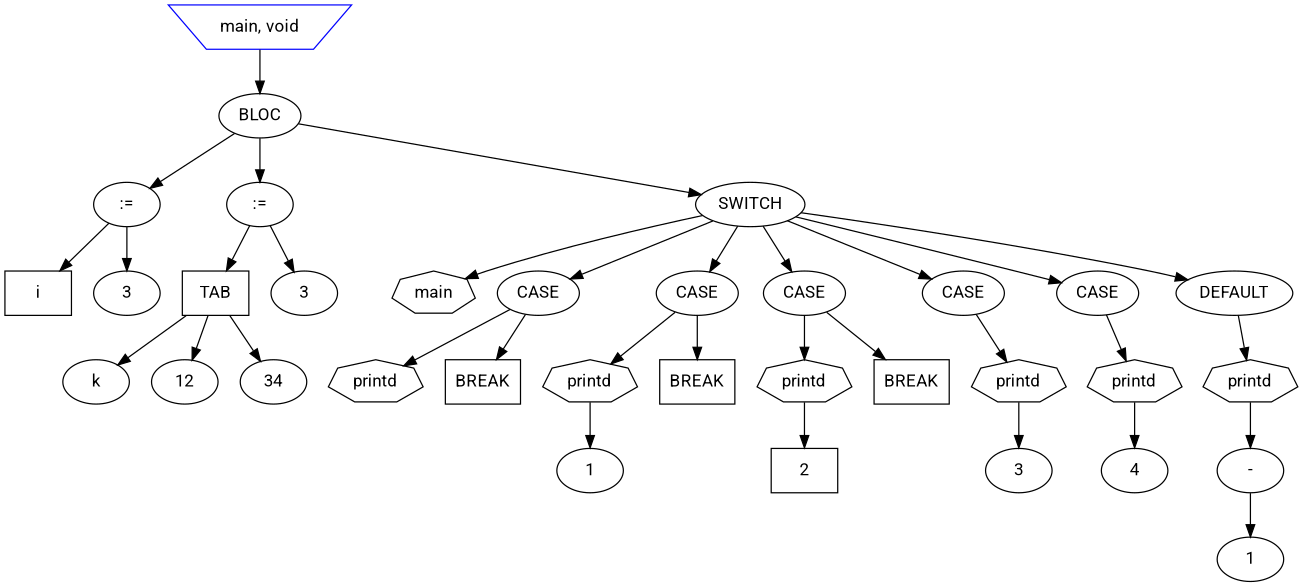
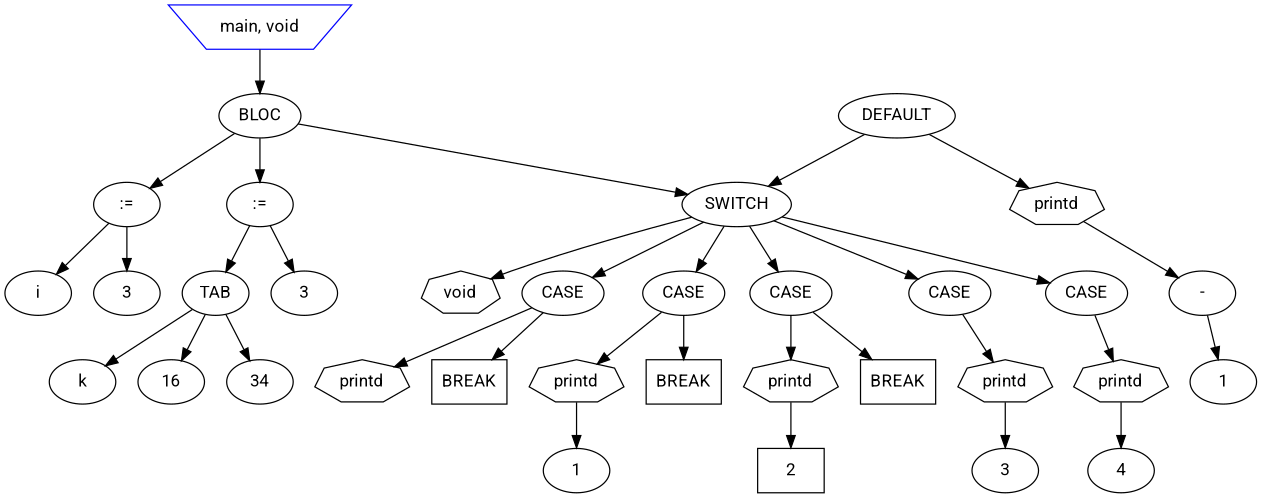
edge "SWITCH" -> "DEFAULT": reversed
node "i": shape box -> ellipse
node "TAB": shape box -> ellipse
node "main": label "main" -> "void"
node "12": label "12" -> "16"
